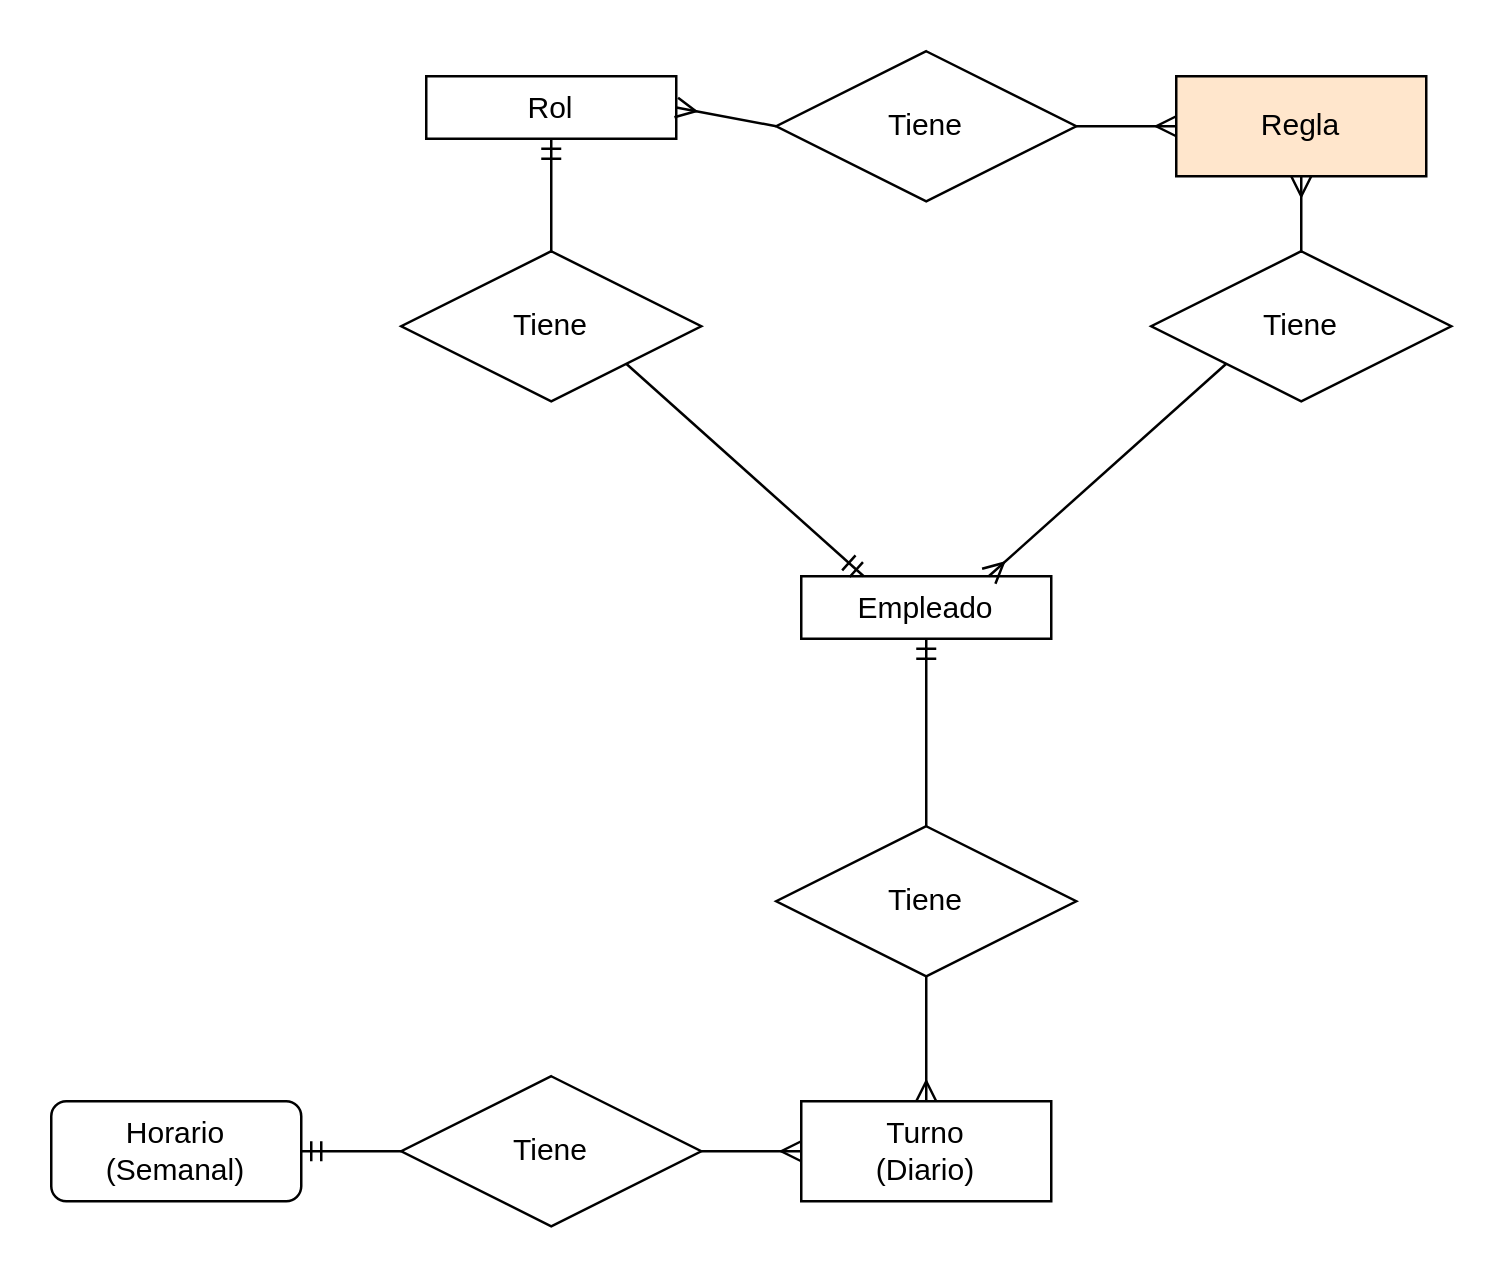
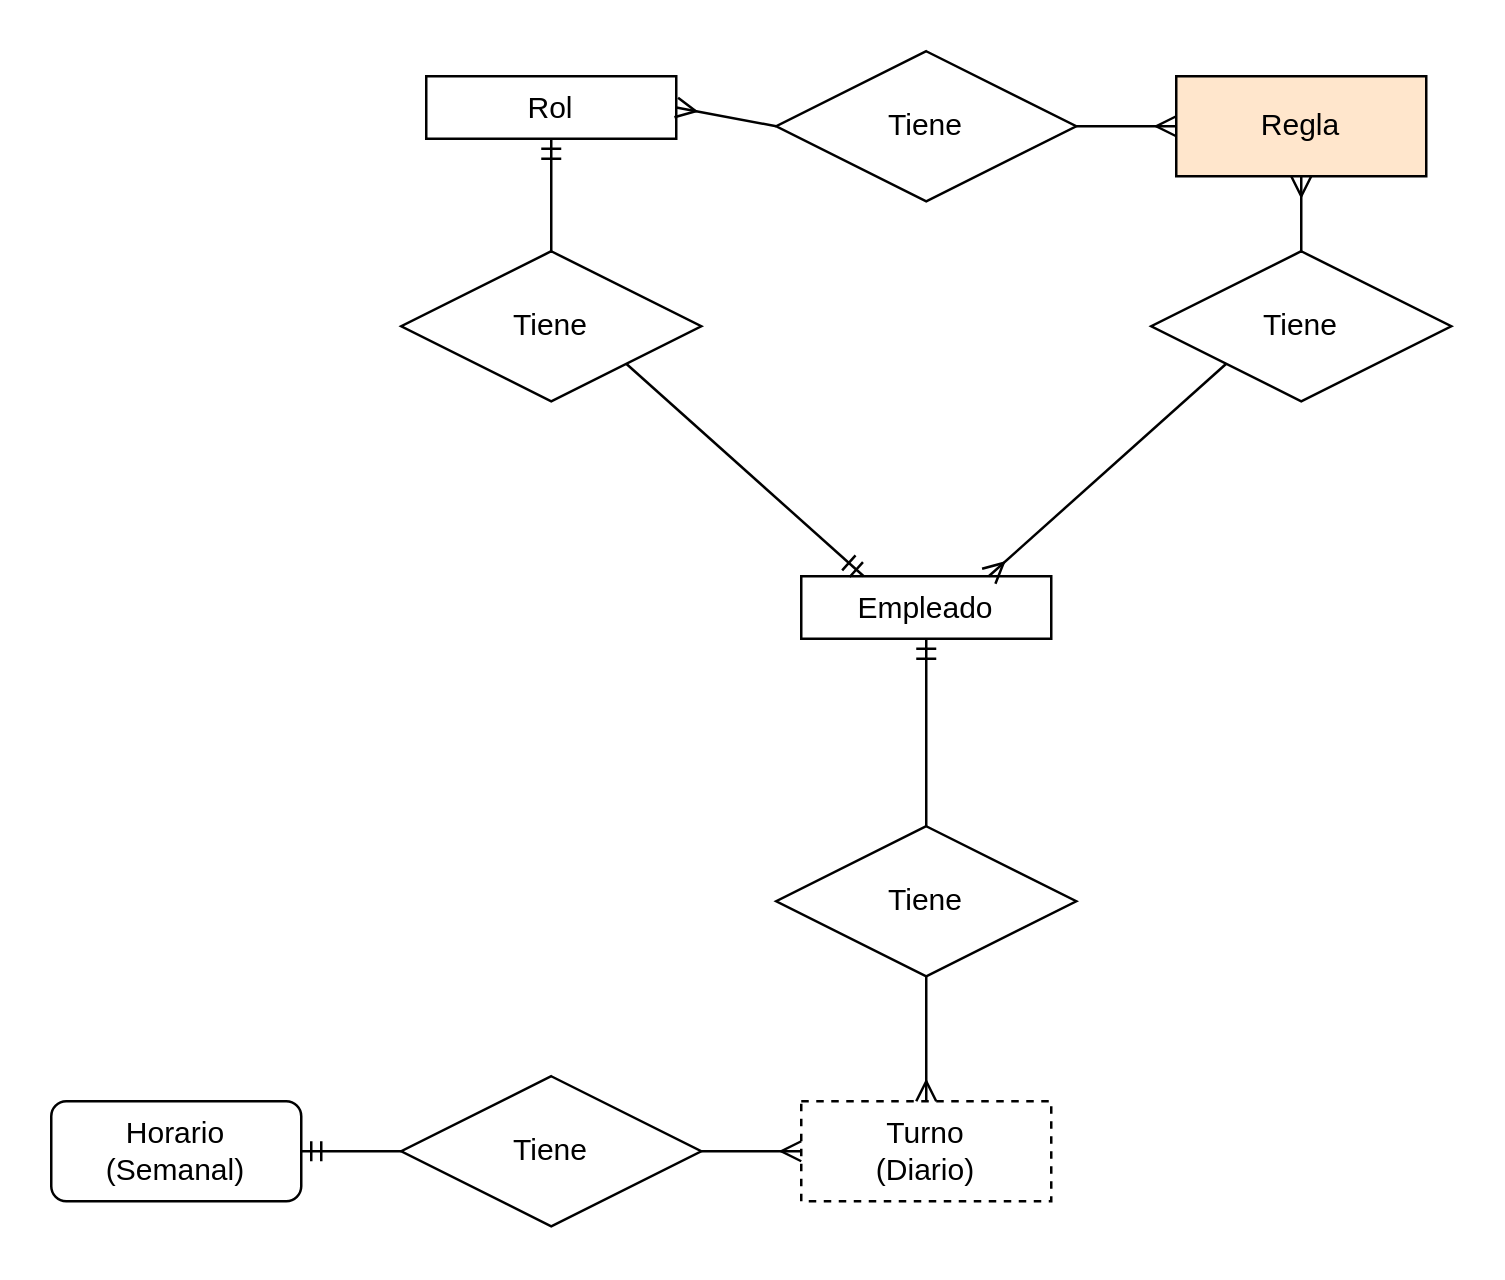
node "Turno (Diario)": style solid -> dashed
